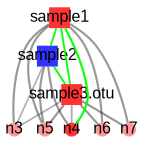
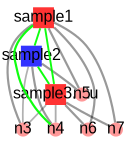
edge "sample3.otu" -- "n5": removed
node "n4": fillcolor #ff3333 -> #ff9999
